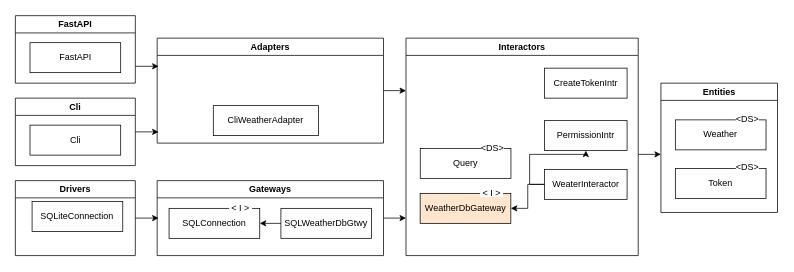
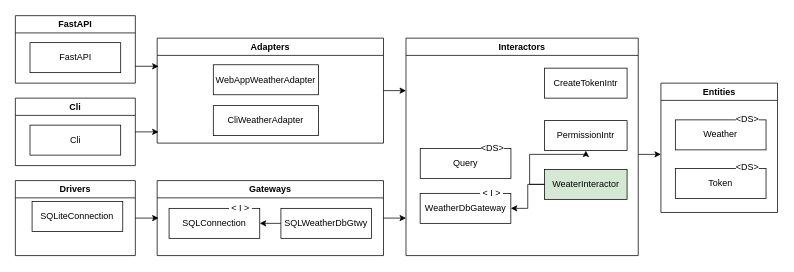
node "WebAppWeatherAdapter": added
node "WeaterInteractor": fillcolor #ffffff -> #d5e8d4
node "WeatherDbGateway": fillcolor #ffe6cc -> #ffffff
